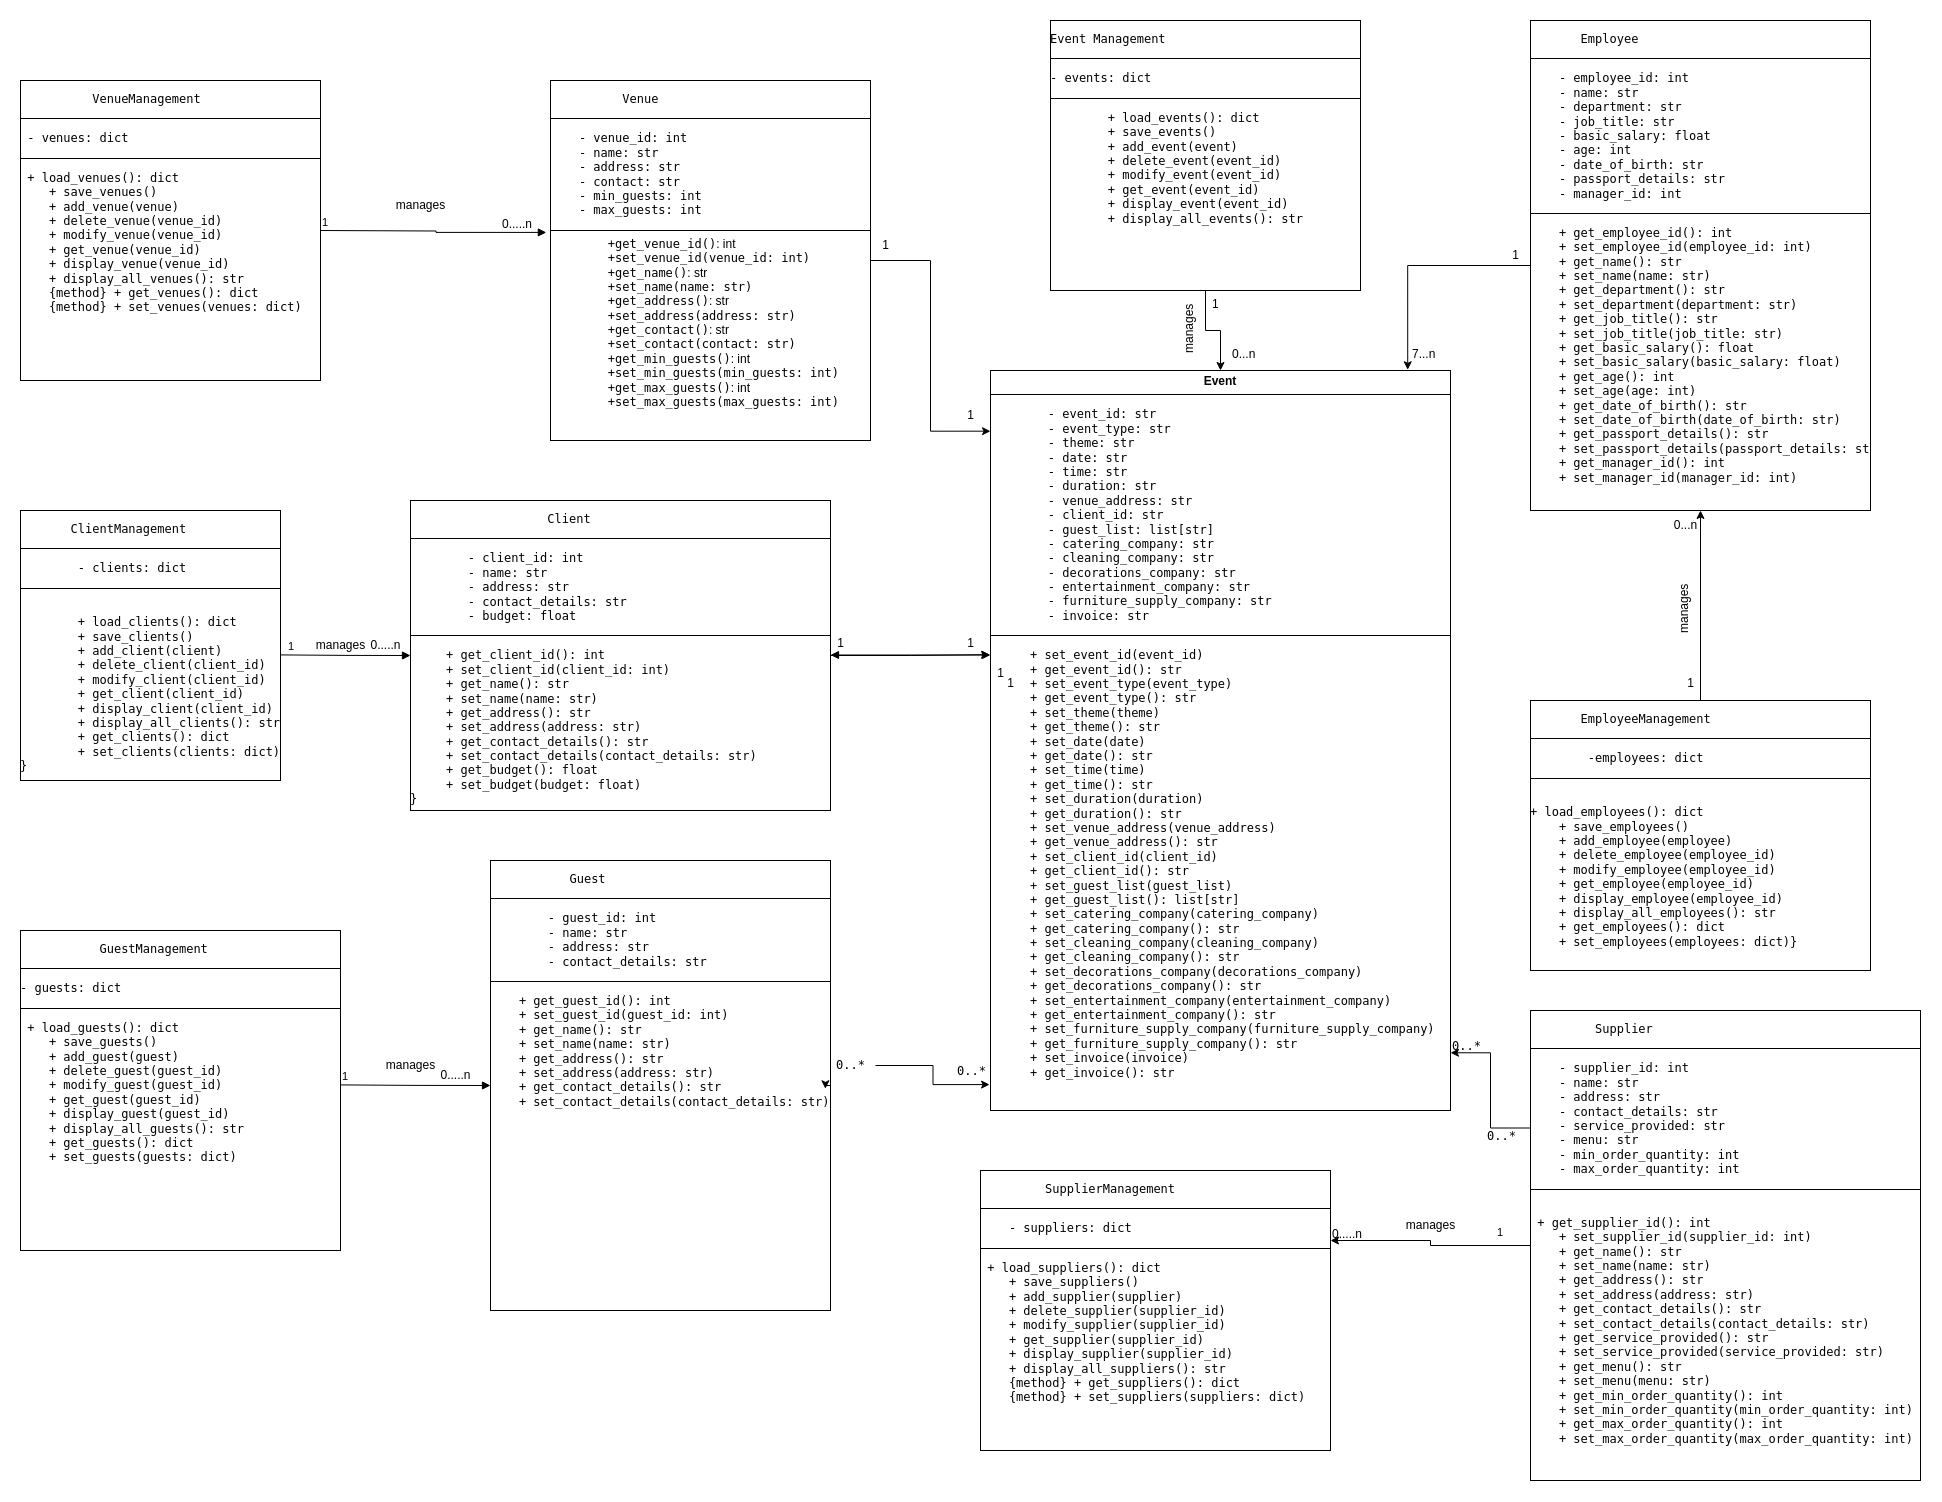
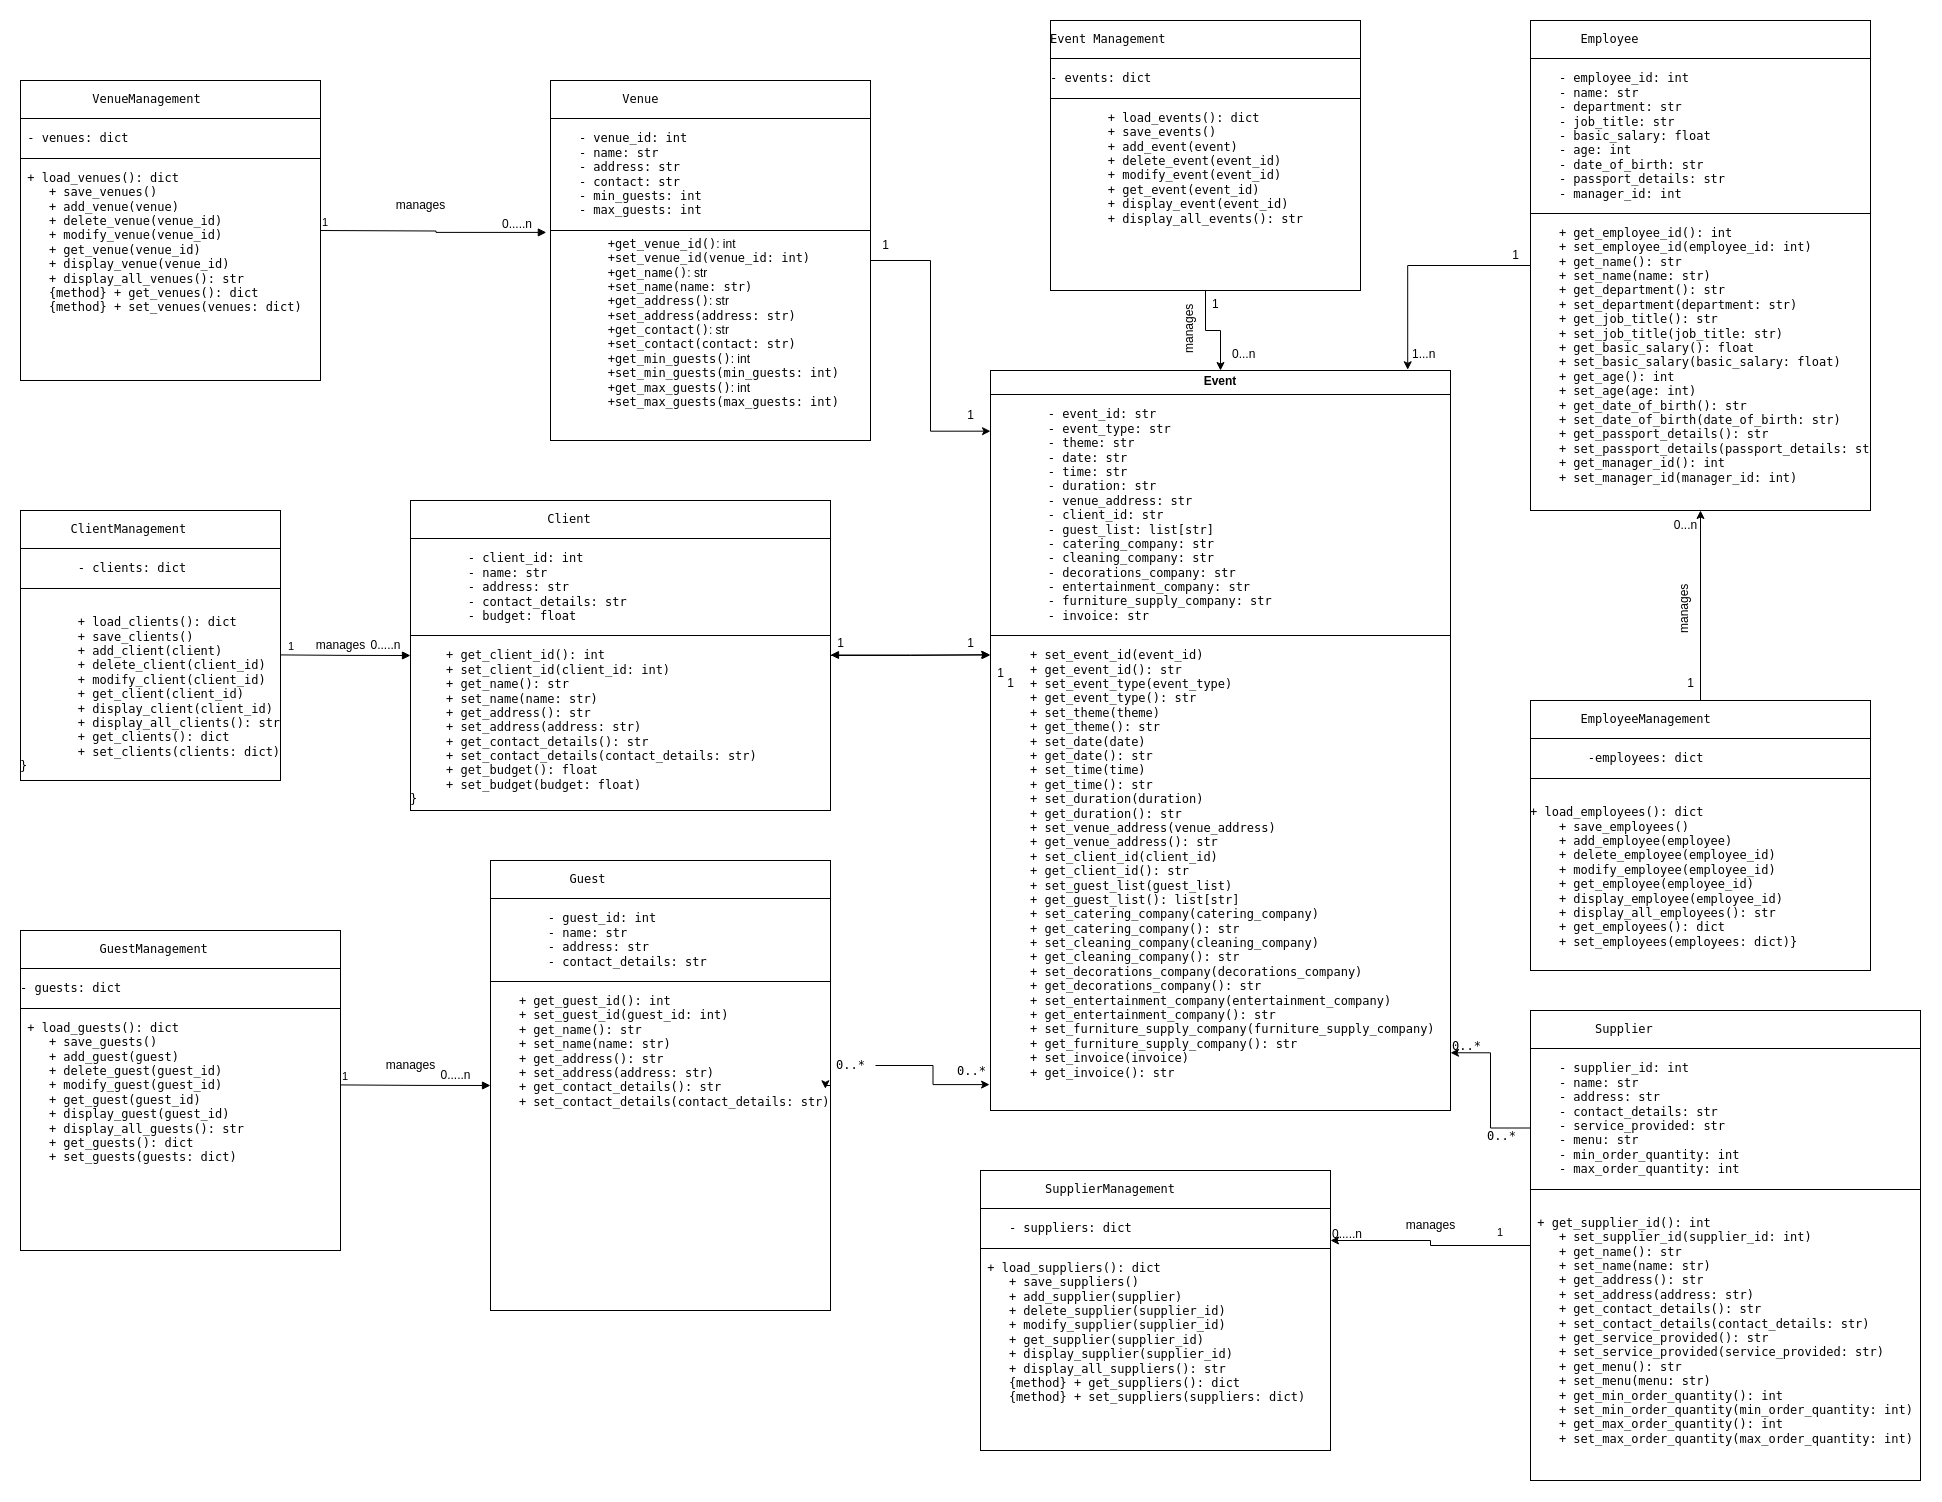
node "7...n": label "7...n" -> "1...n"
